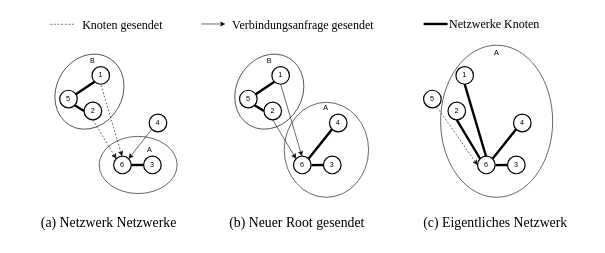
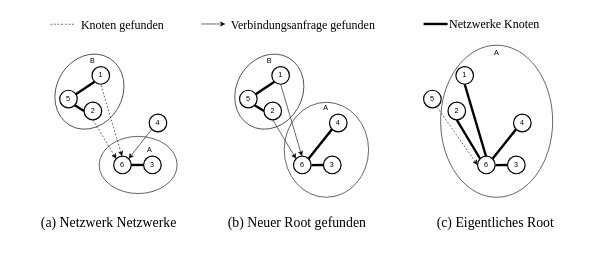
node "Knoten gesendet": label "Knoten gesendet" -> "Knoten gefunden"
node "Verbindungsanfrage gesendet": label "Verbindungsanfrage gesendet" -> "Verbindungsanfrage gefunden"
node "(b) Neuer Root gesendet": label "(b) Neuer Root gesendet" -> "(b) Neuer Root gefunden"
node "(c) Eigentliches Netzwerk": label "(c) Eigentliches Netzwerk" -> "(c) Eigentliches Root"
